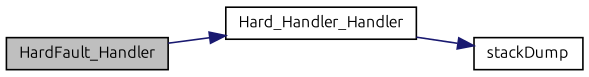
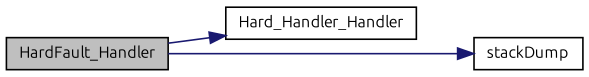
edge "Hard_Handler_Handler" -> "stackDump": now "HardFault_Handler" -> "stackDump"
